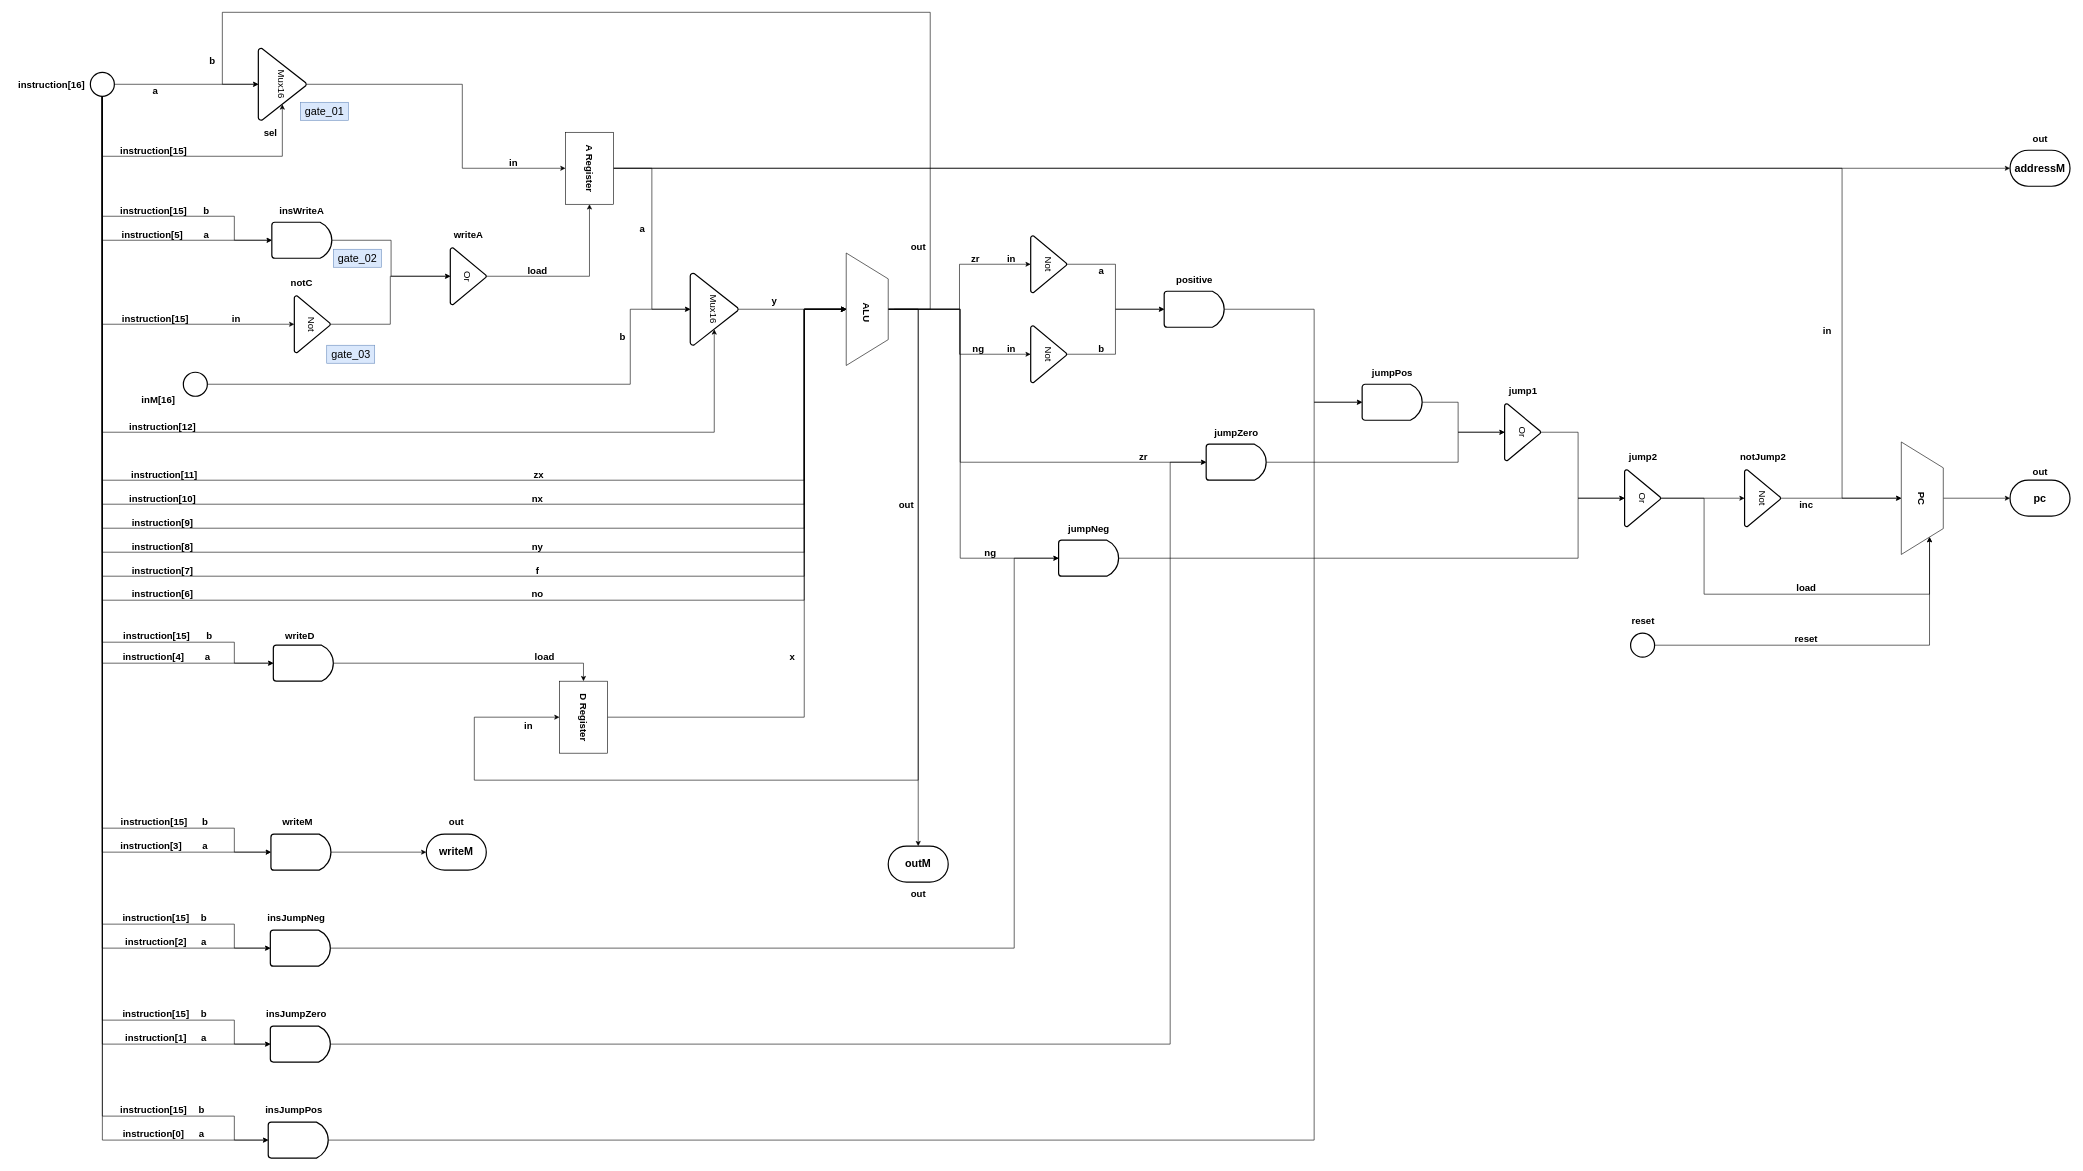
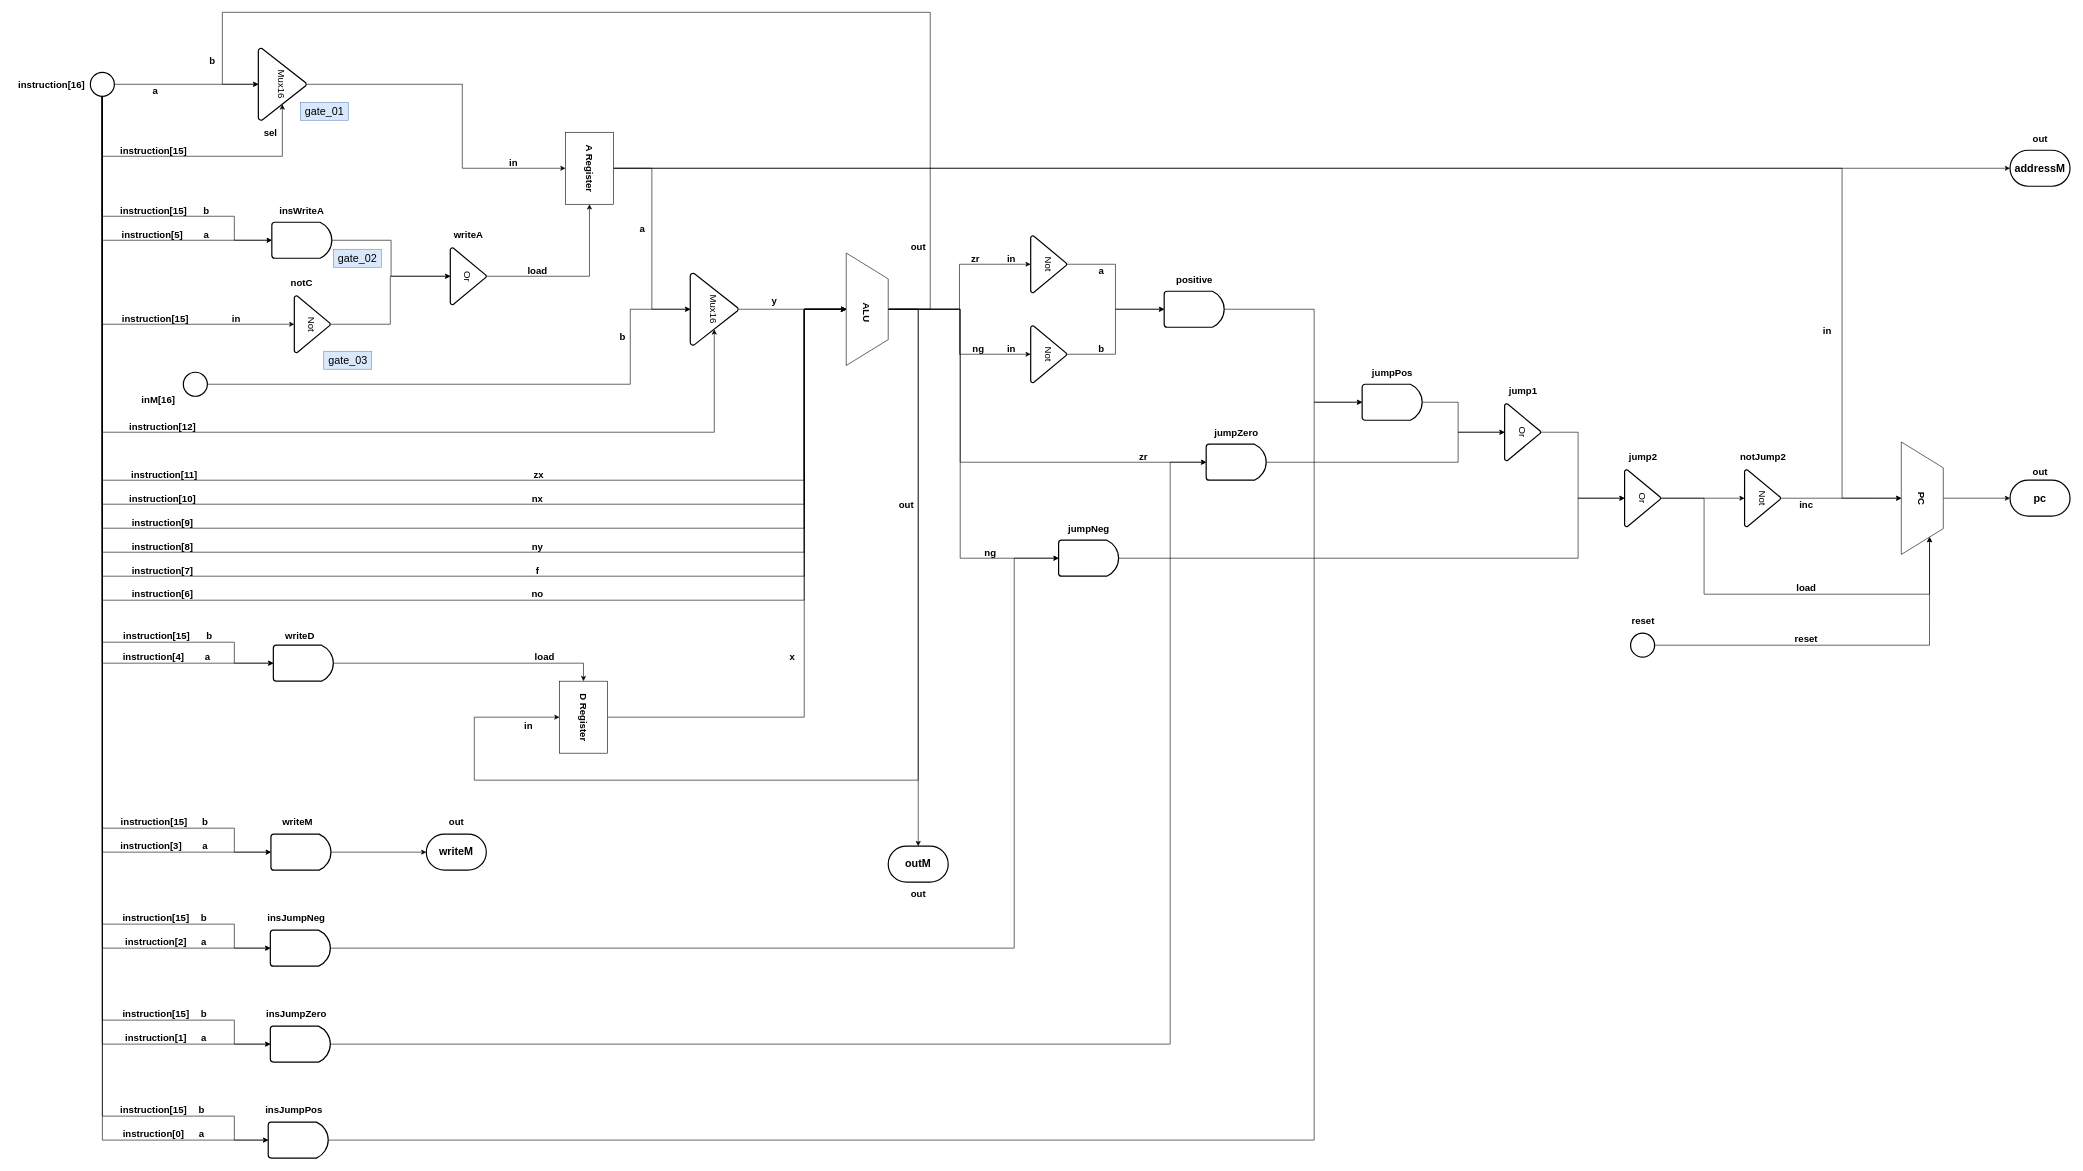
node "gate_03": moved (351, 354) -> (348, 360)
